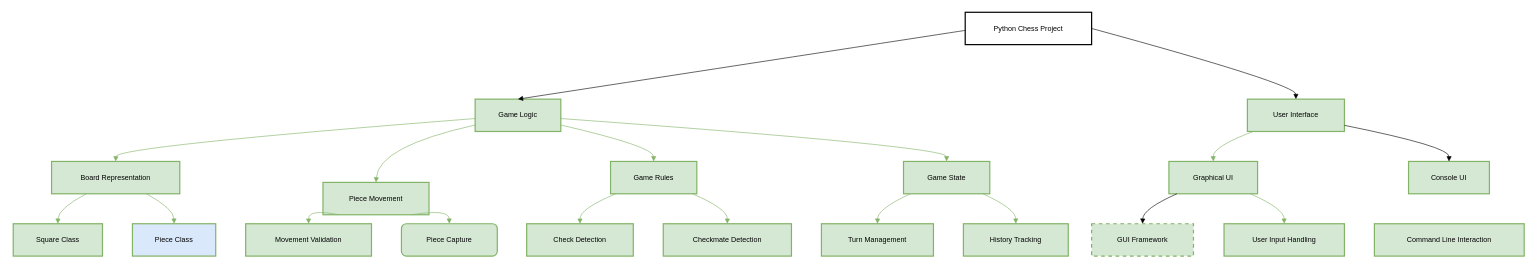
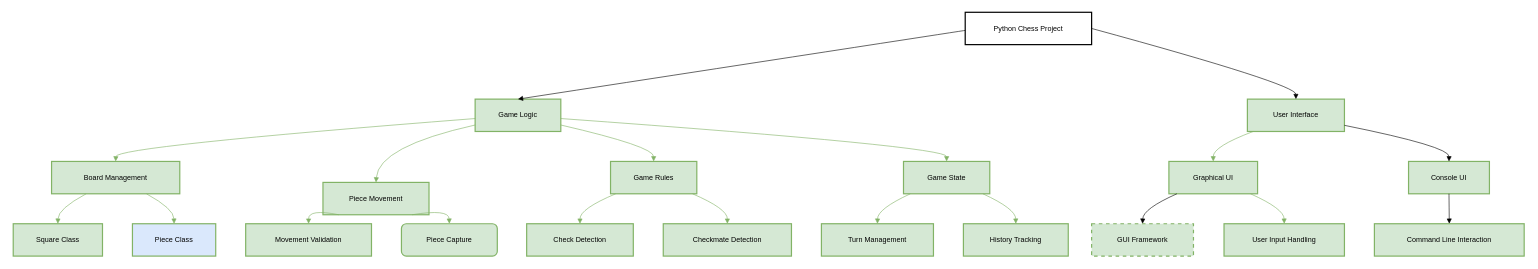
node "Board Representation": label "Board Representation" -> "Board Management"
edge "Console UI" -> "Command Line Interaction": added
